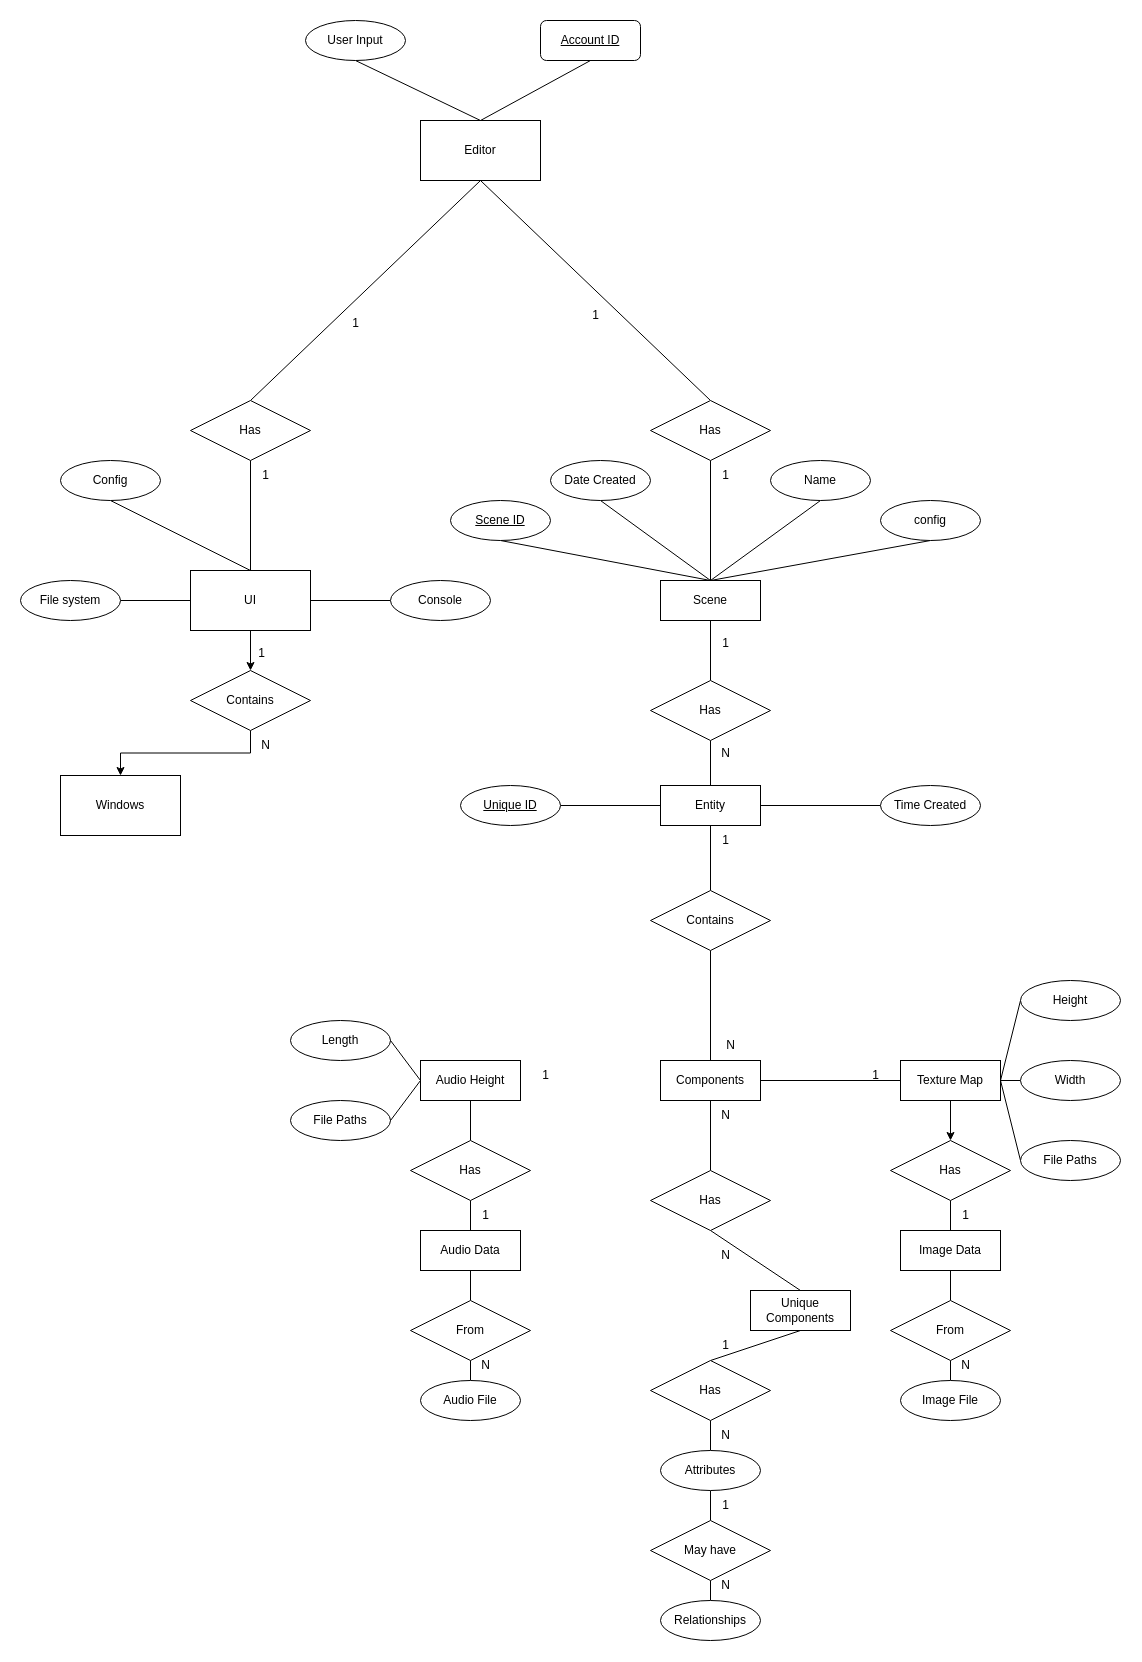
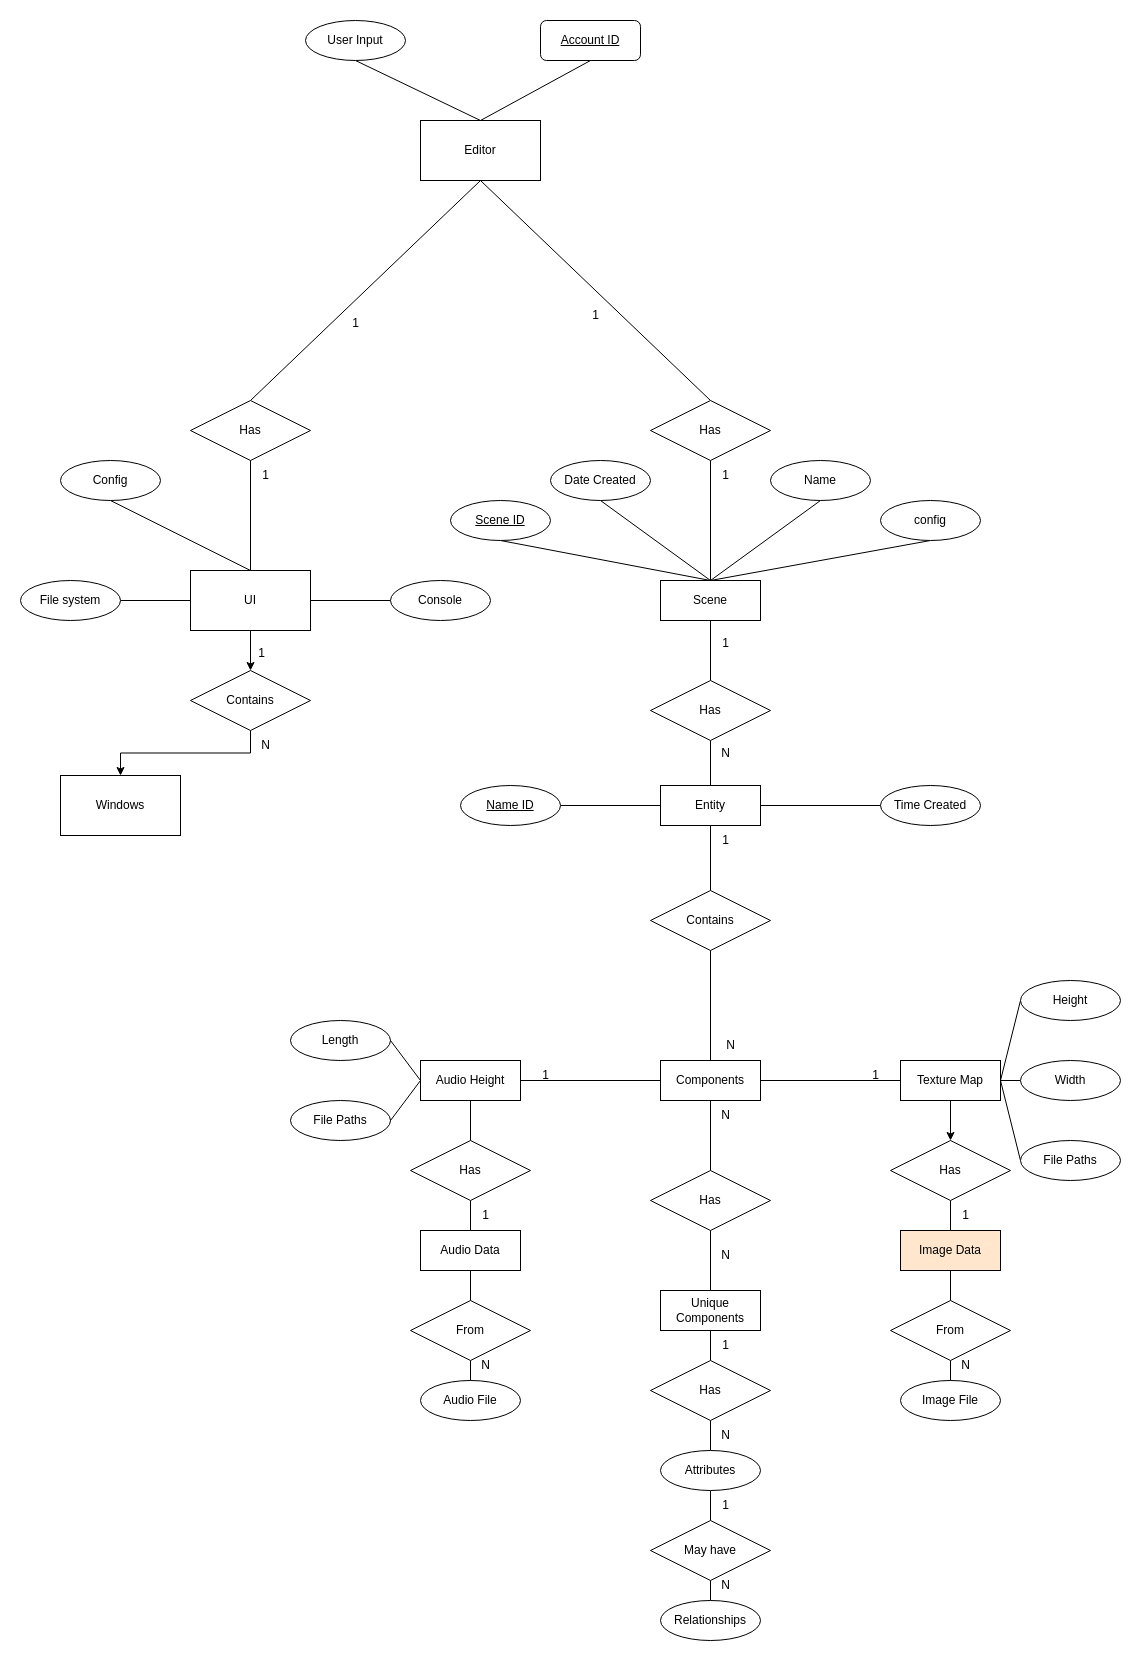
node "Unique ID": label "Unique ID" -> "Name ID"
edge "Audio Height" -- "Components": added
node "Image Data": fillcolor #ffffff -> #ffe6cc
node "Unique Components": moved (801, 1311) -> (711, 1311)
